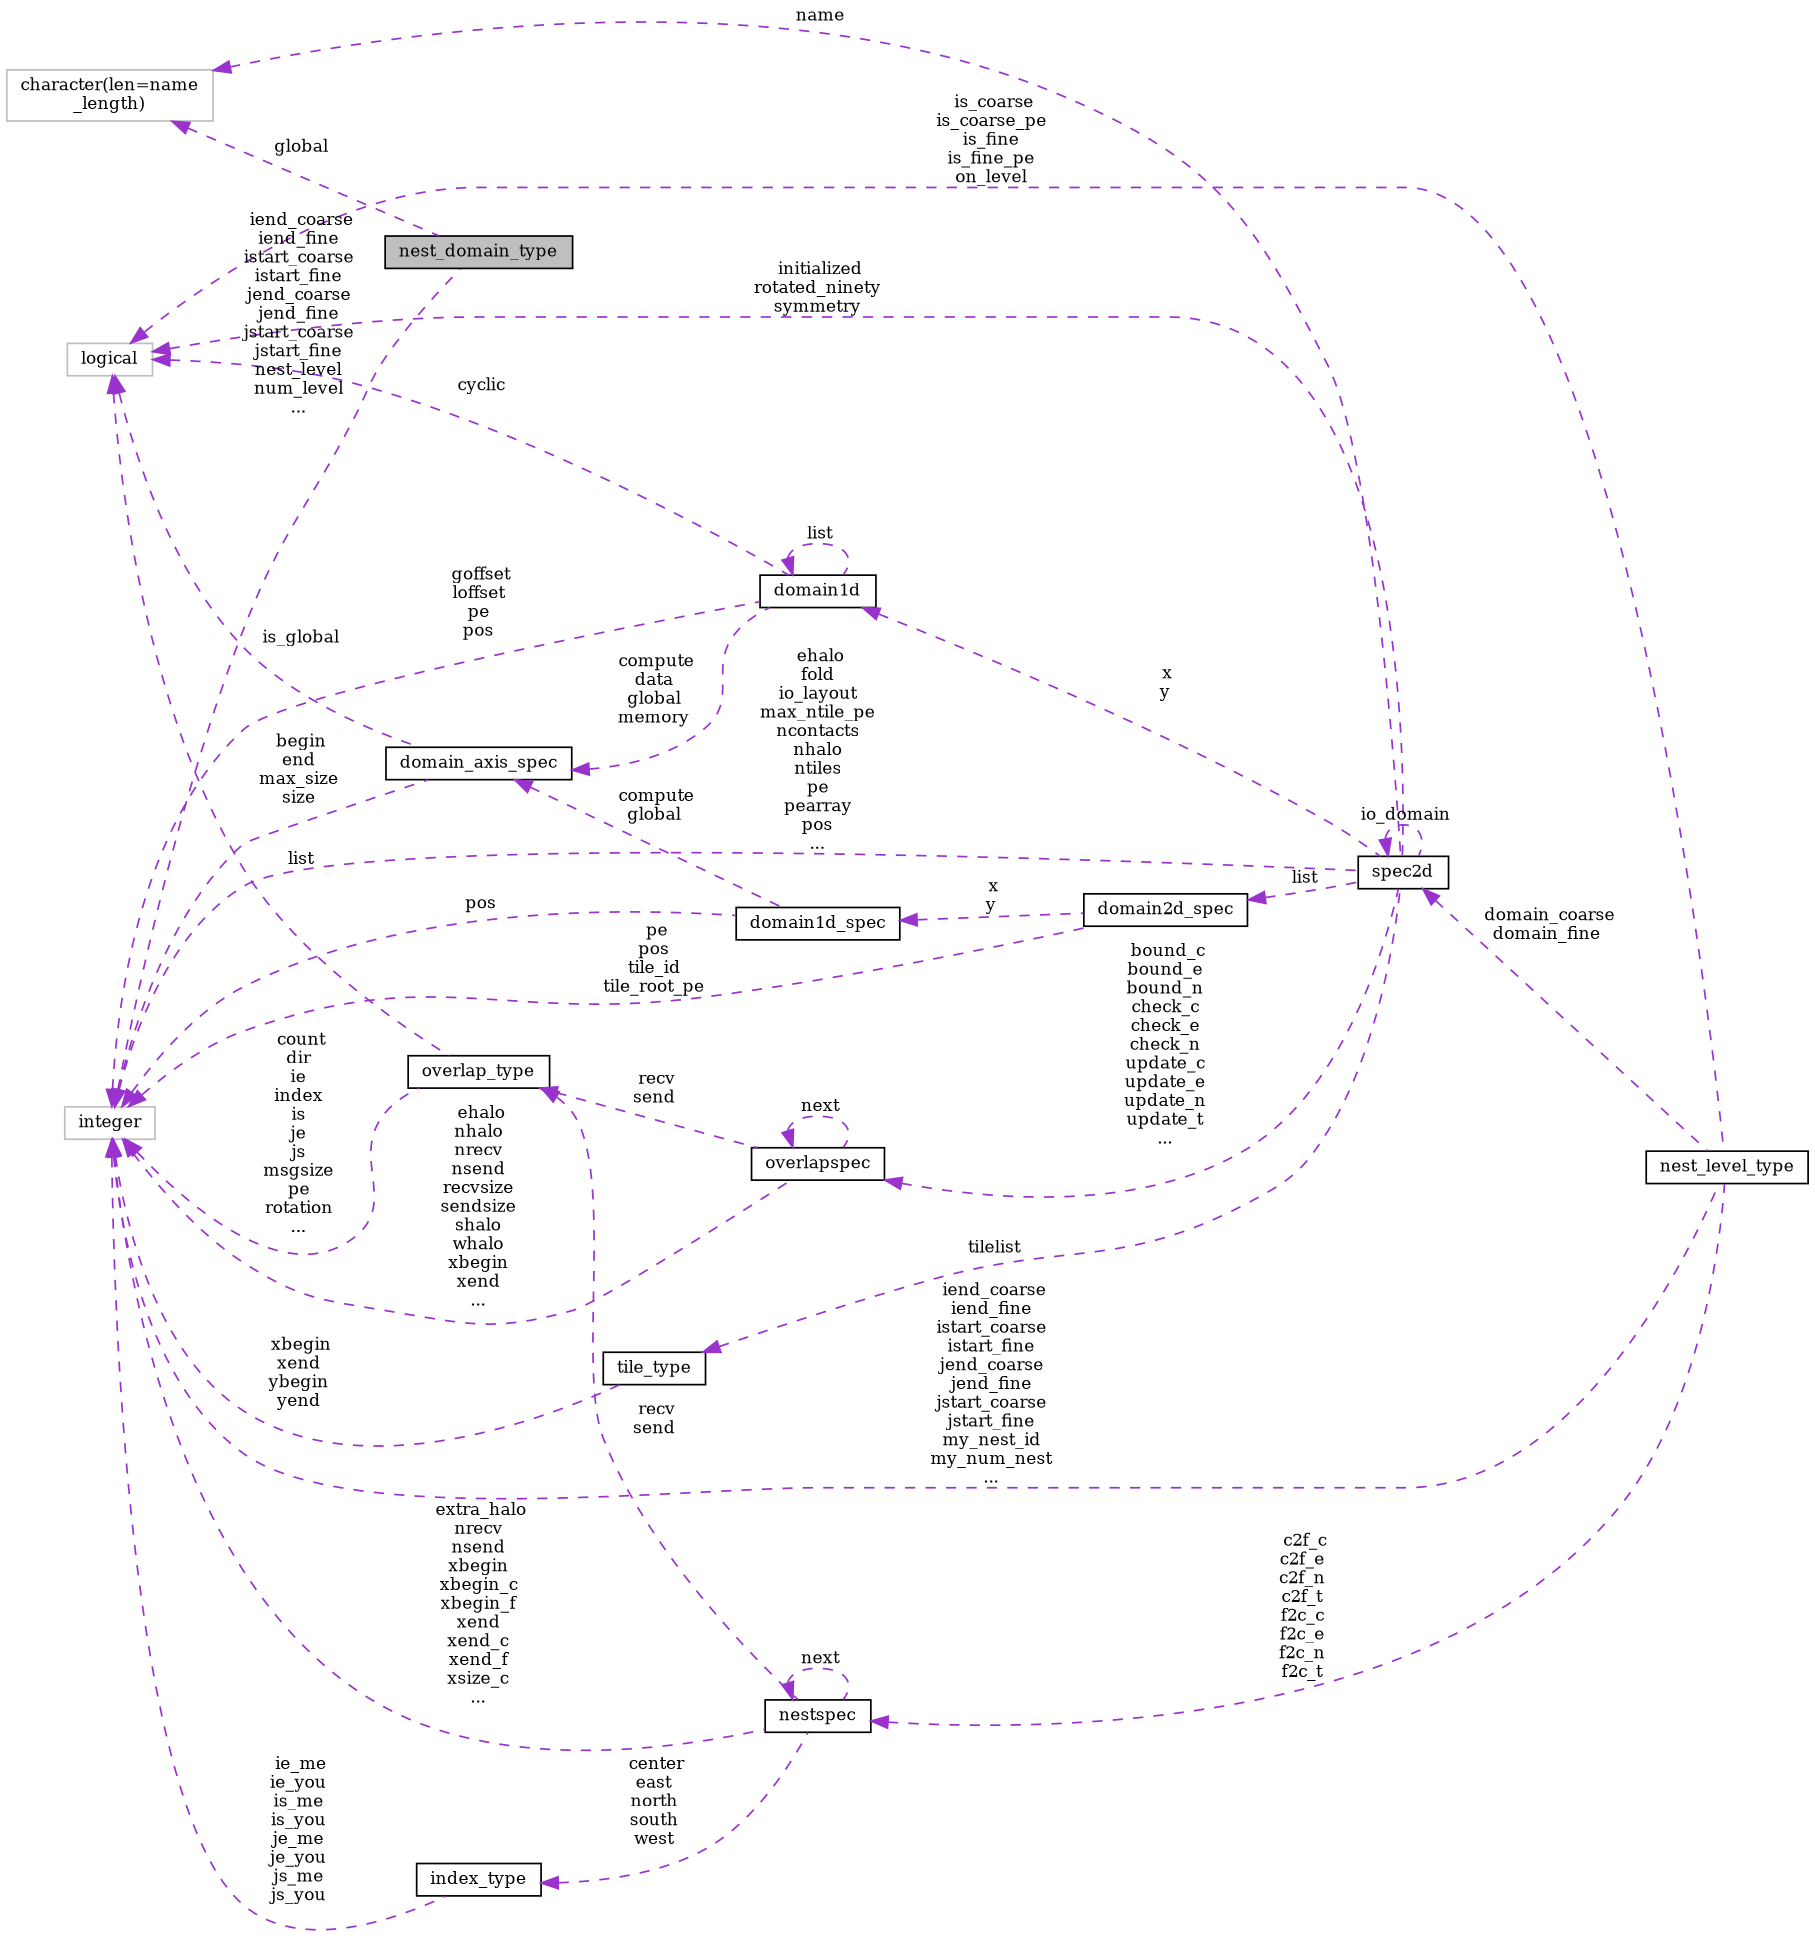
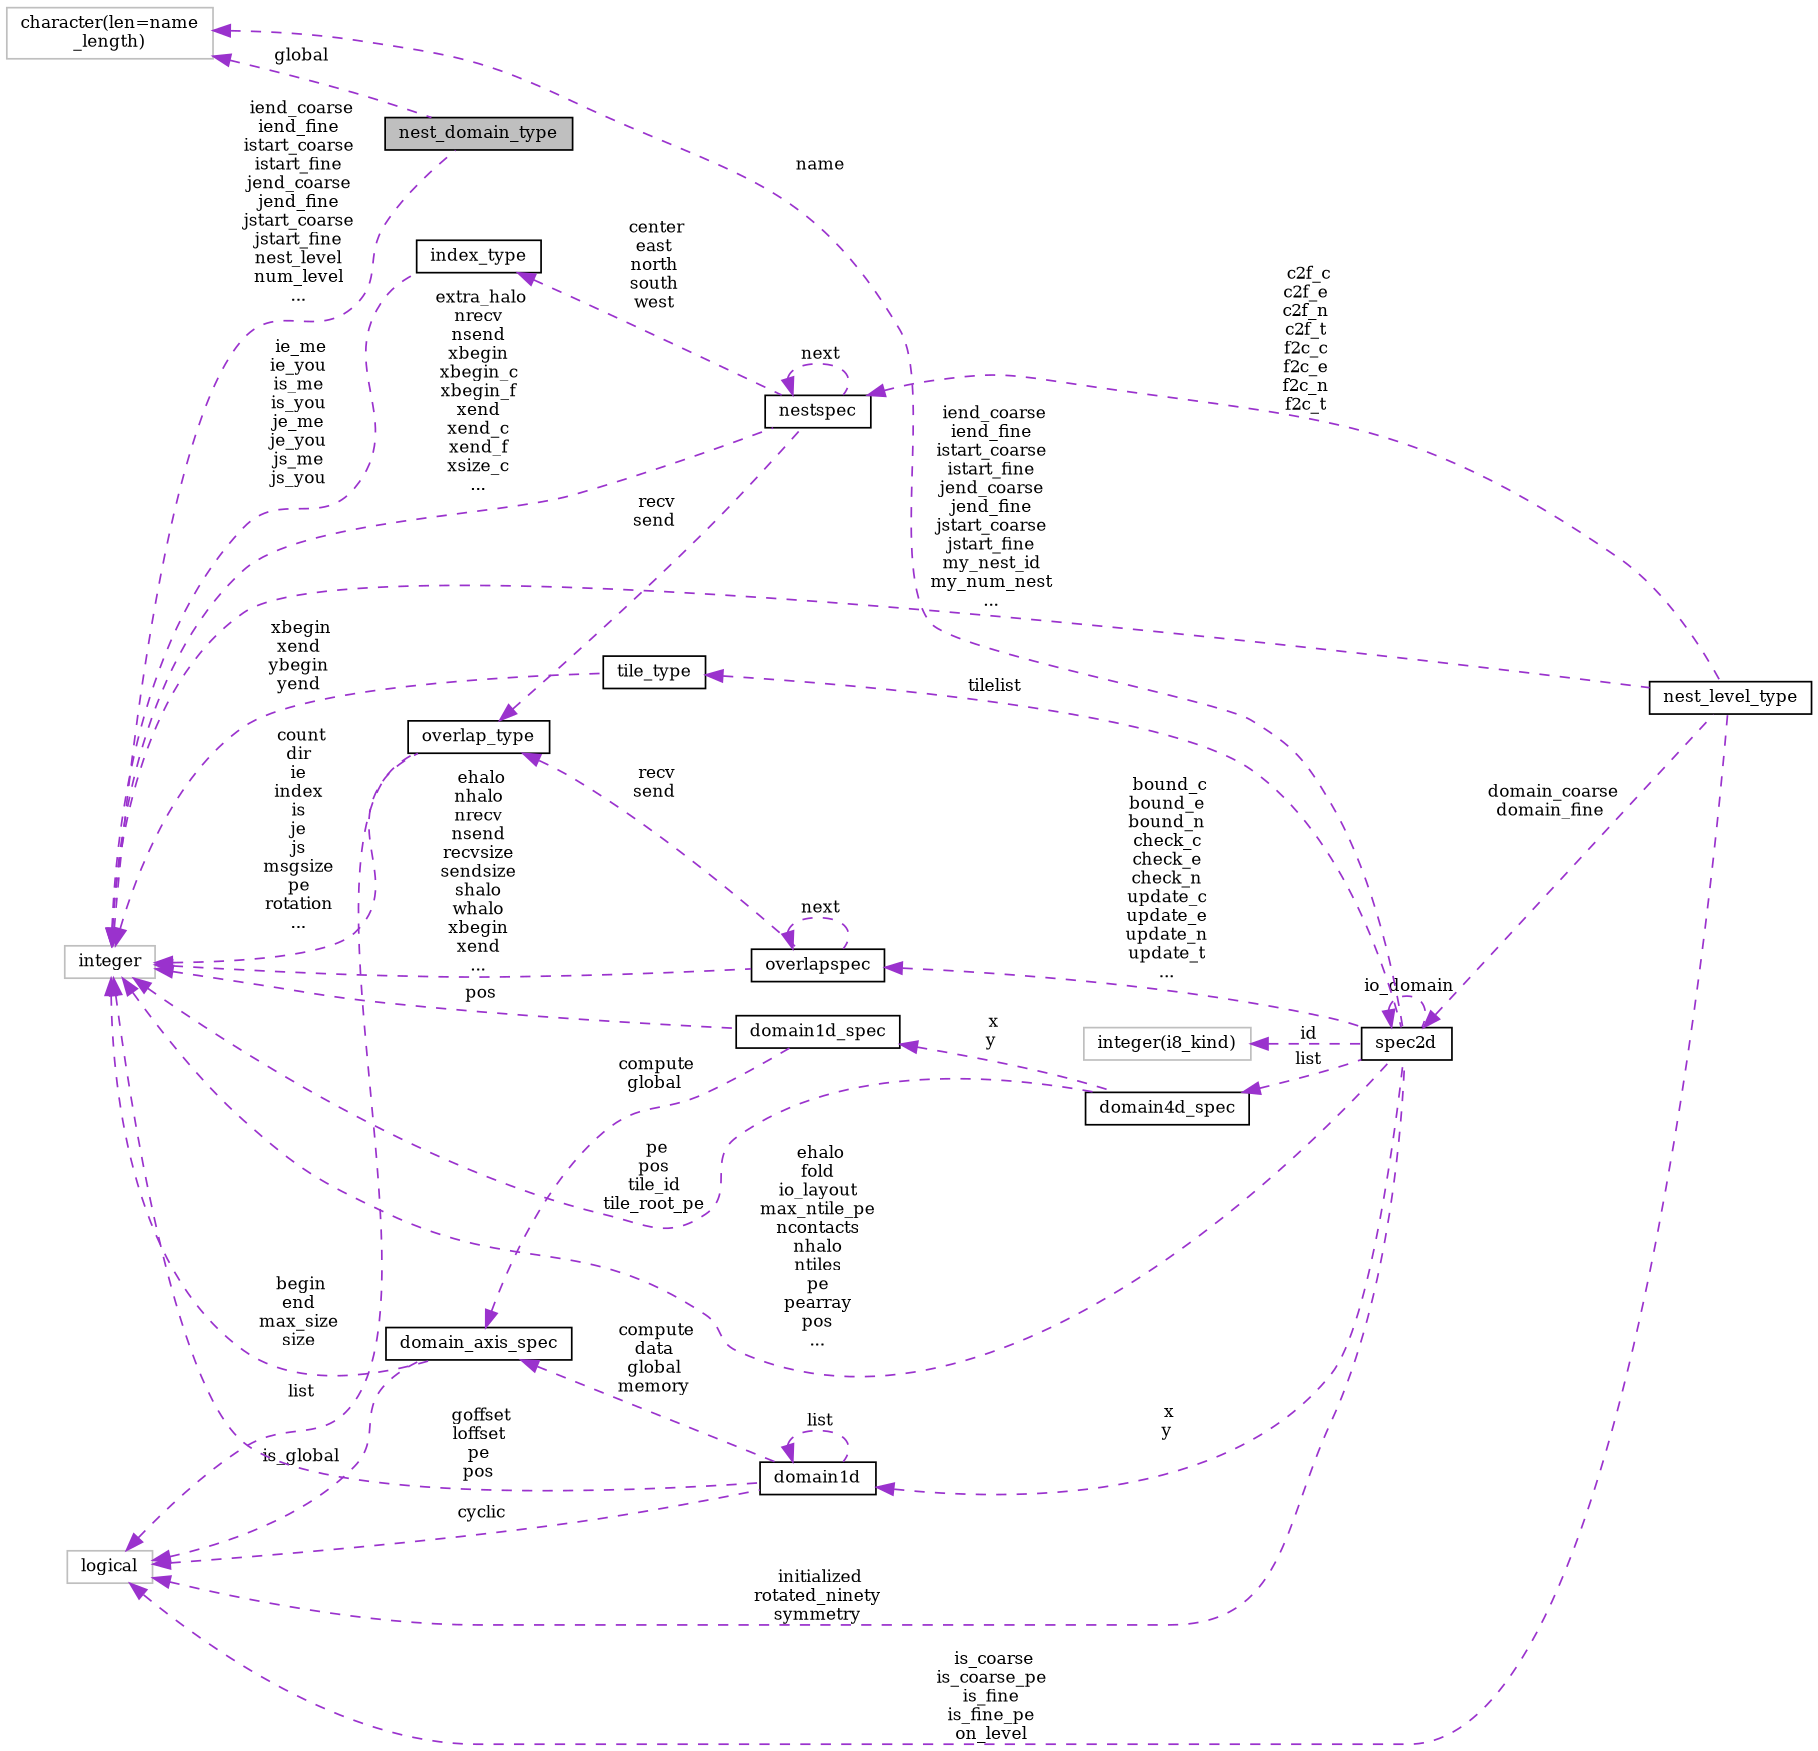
node "domain2d_spec": label "domain2d_spec" -> "domain4d_spec"
node "integer(i8_kind)": added
